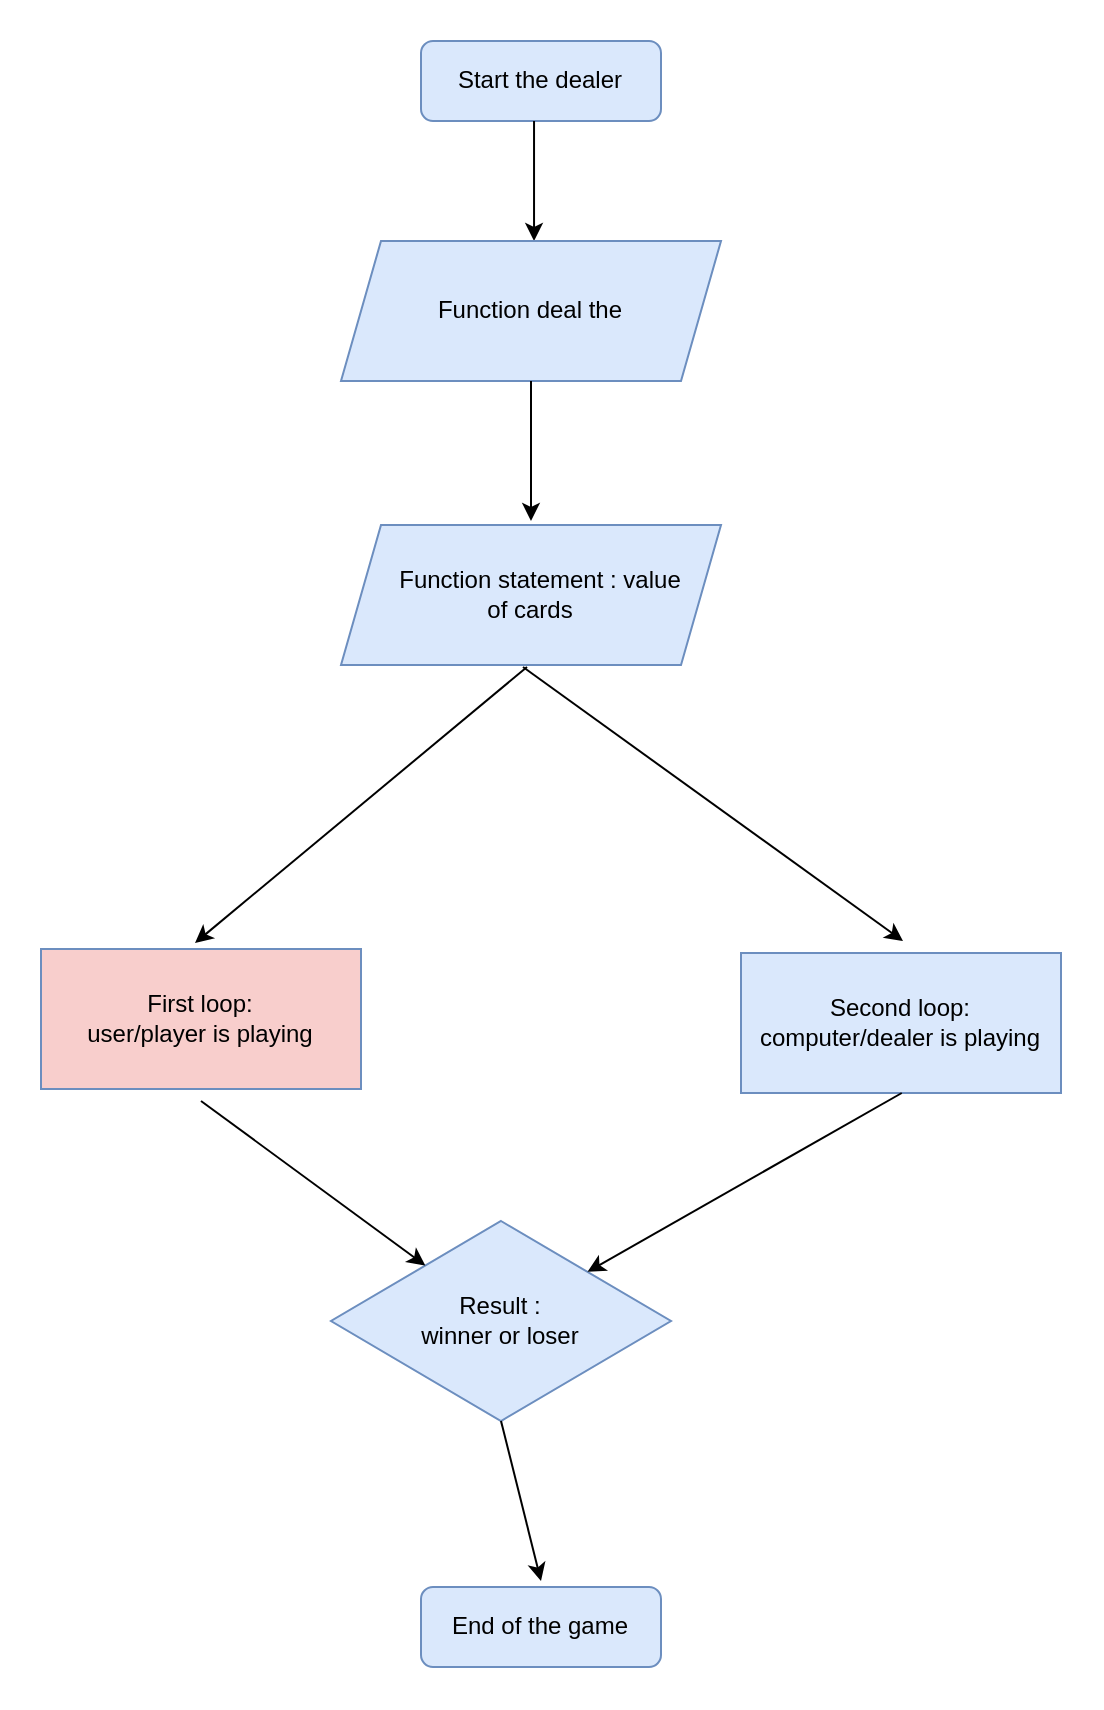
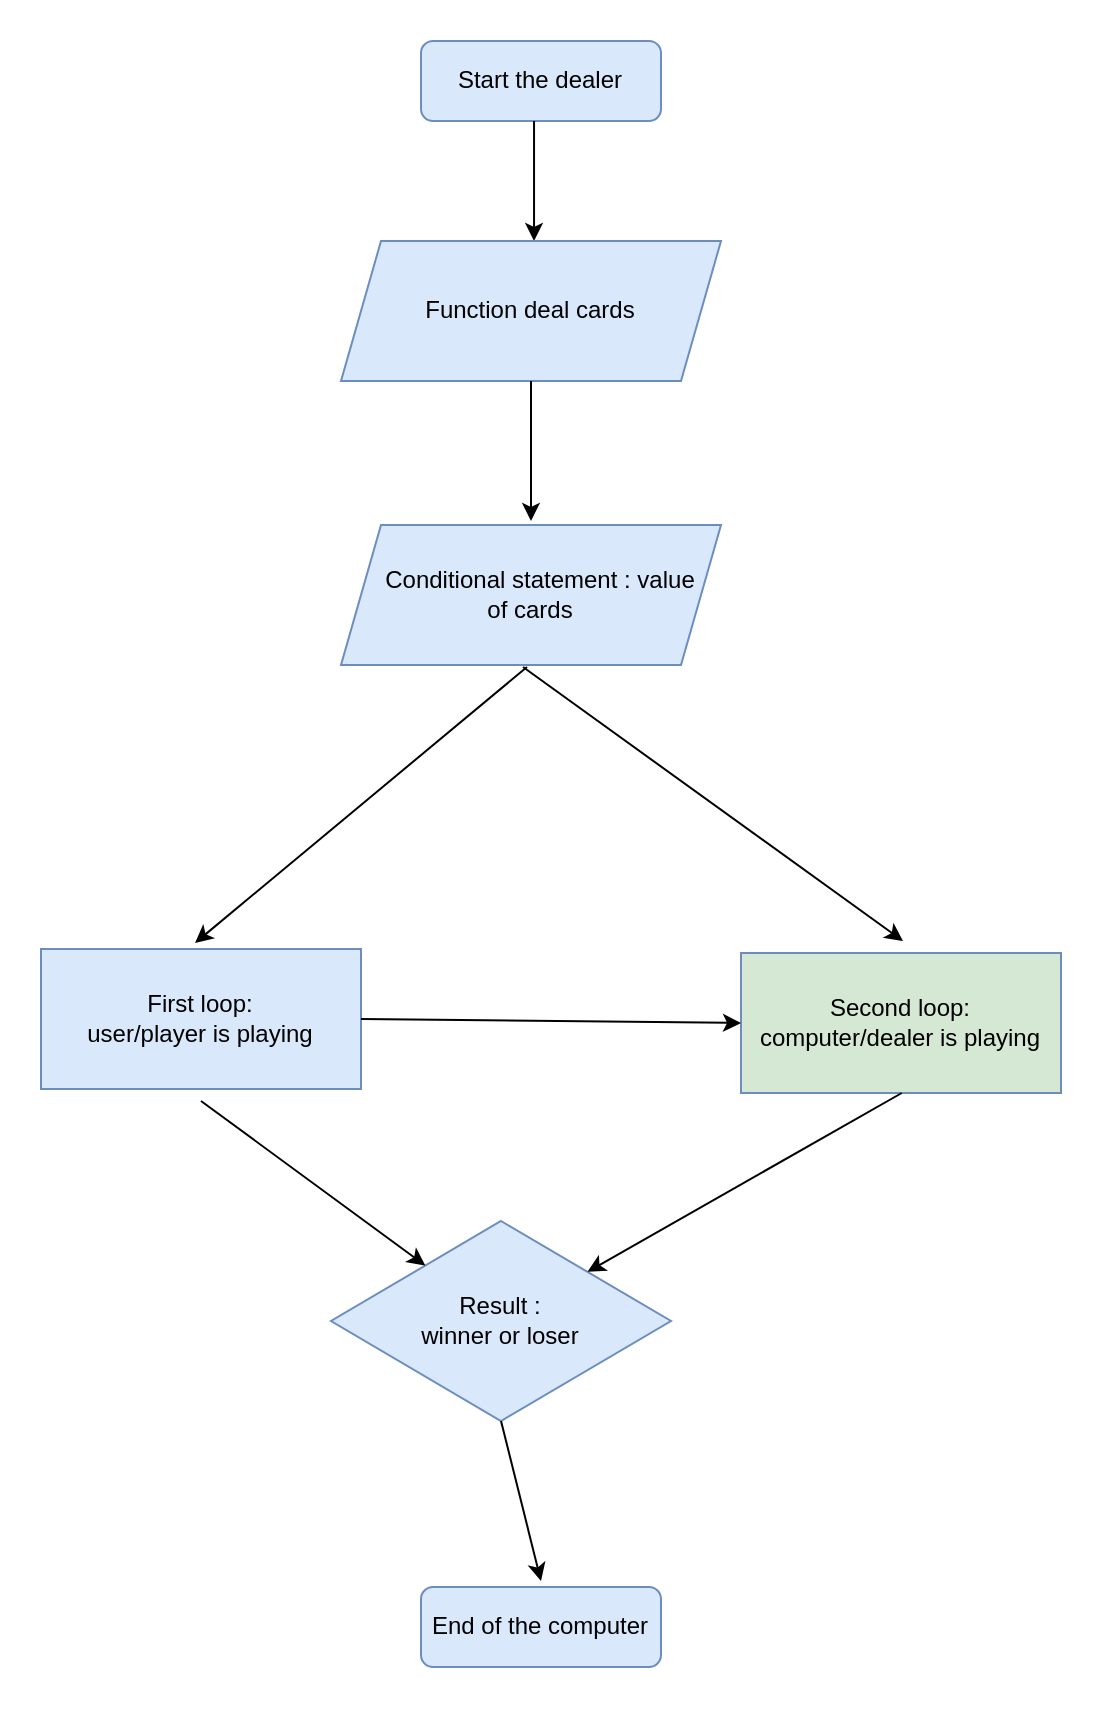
node "Function deal the": label "Function deal the" -> "Function deal cards"
node "Function statement : value of cards": label "Function statement : value of cards" -> "Conditional statement : value of cards"
node "First loop: user/player is playing": fillcolor #f8cecc -> #dae8fc
edge "First loop: user/player is playing" -> "Second loop: computer/dealer is playing": added
node "Second loop: computer/dealer is playing": fillcolor #dae8fc -> #d5e8d4
node "End of the game": label "End of the game" -> "End of the computer"
